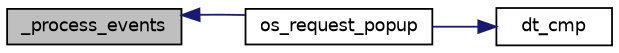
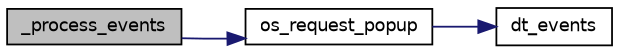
edge "os_request_popup" -> "_process_events": reversed
node "dt_cmp": label "dt_cmp" -> "dt_events"
